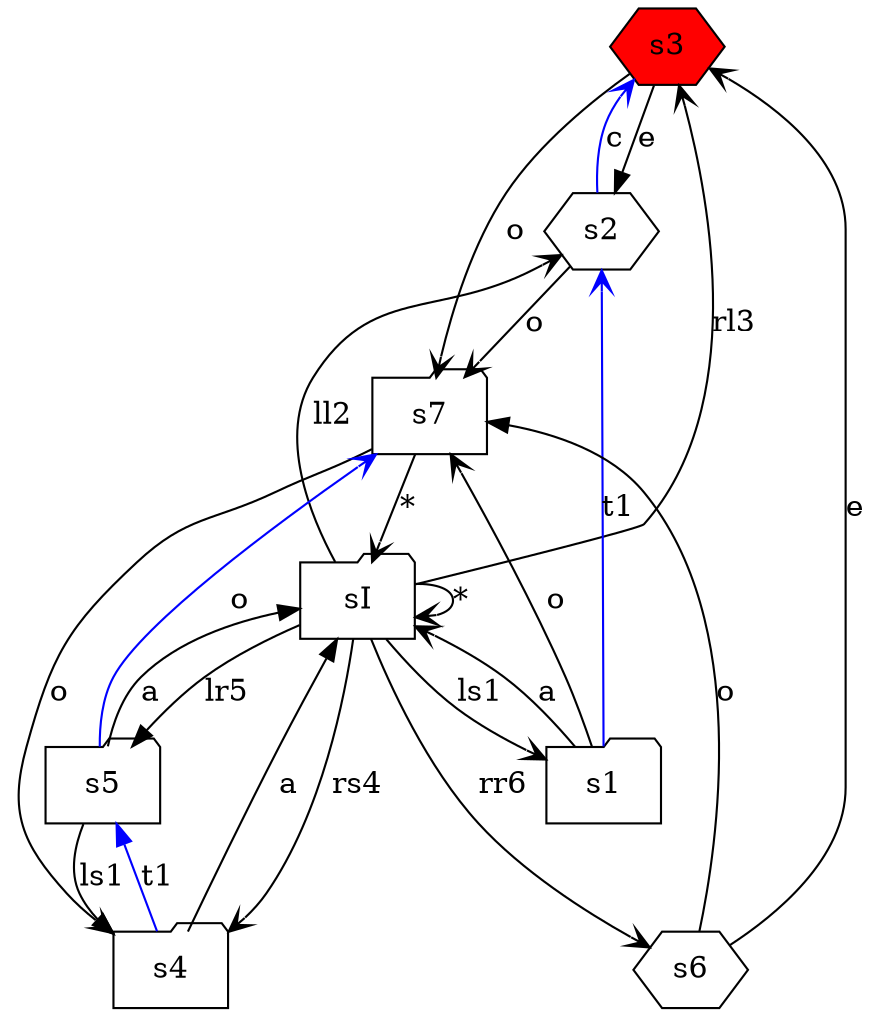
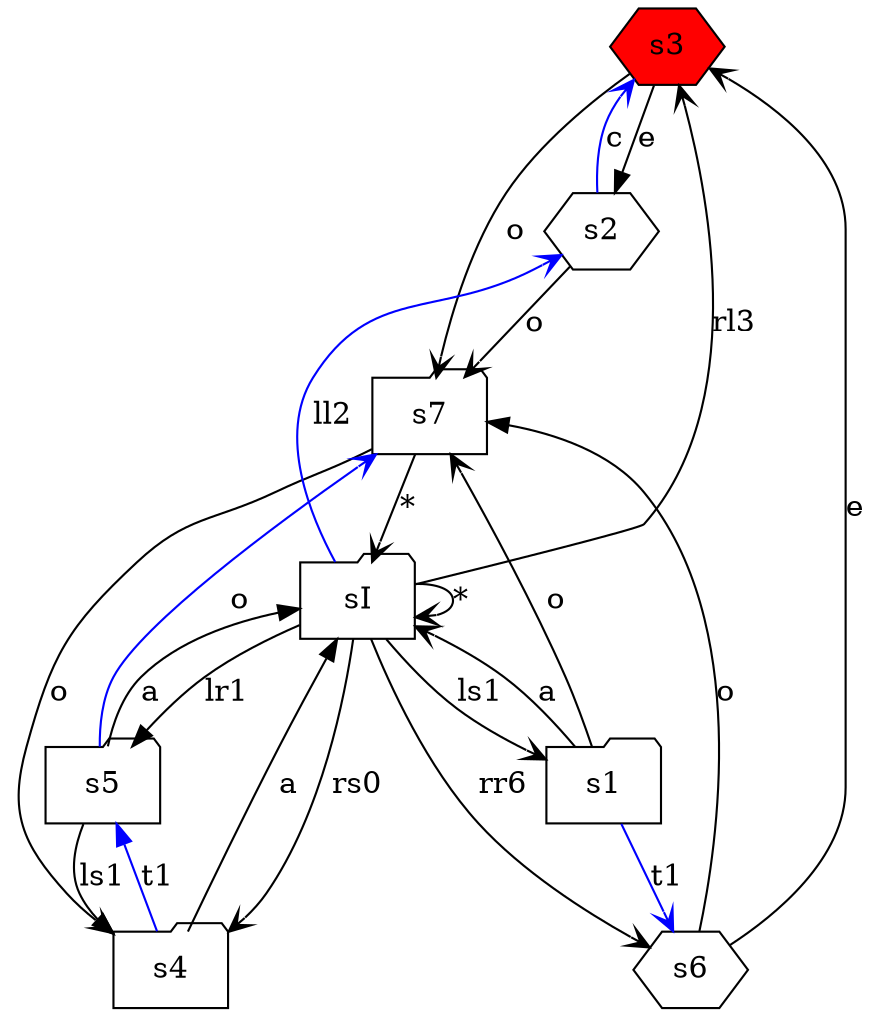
edge "sI" -> "s2": color black -> blue
edge "s1" -> "s2": now "s1" -> "s6"
edge "sI" -> "s5": label "lr5" -> "lr1"
edge "sI" -> "s4": label "rs4" -> "rs0"
